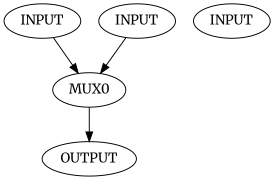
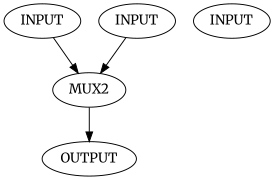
node "MUX0": label "MUX0" -> "MUX2"
